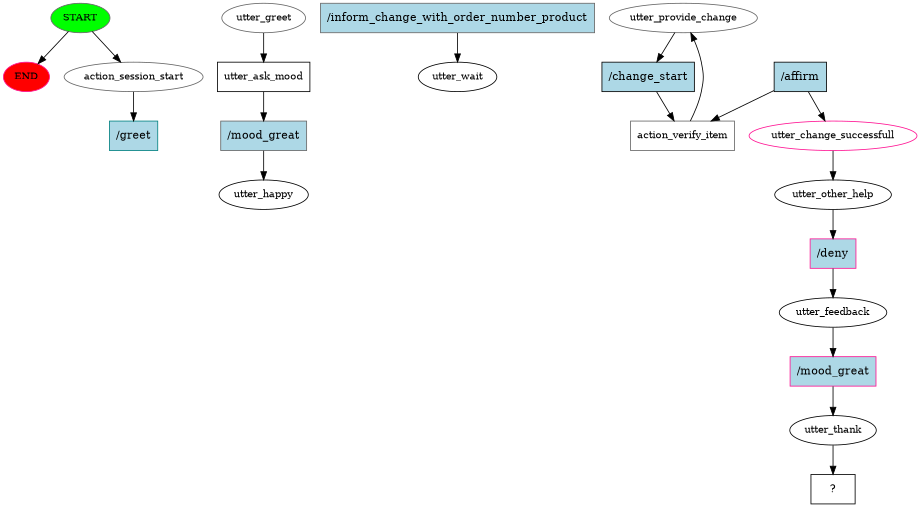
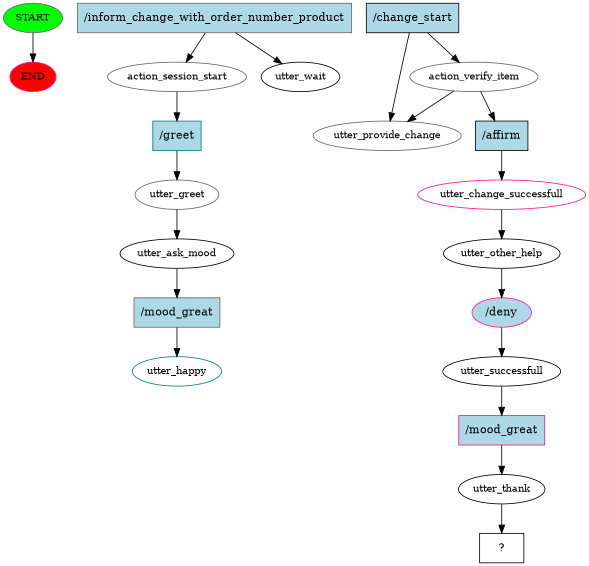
edge "START" -> "action_session_start": now "/inform_change_with_order_number_product" -> "action_session_start"
edge "utter_provide_change" -> "/change_start": reversed
node "utter_ask_mood": shape box -> ellipse
edge "/affirm" -> "action_verify_item": reversed
node "action_verify_item": shape box -> ellipse
edge "/greet" -> "utter_greet": added
node "utter_happy": color black -> teal
node "/deny": shape box -> ellipse
node "utter_feedback": label "utter_feedback" -> "utter_successfull"
